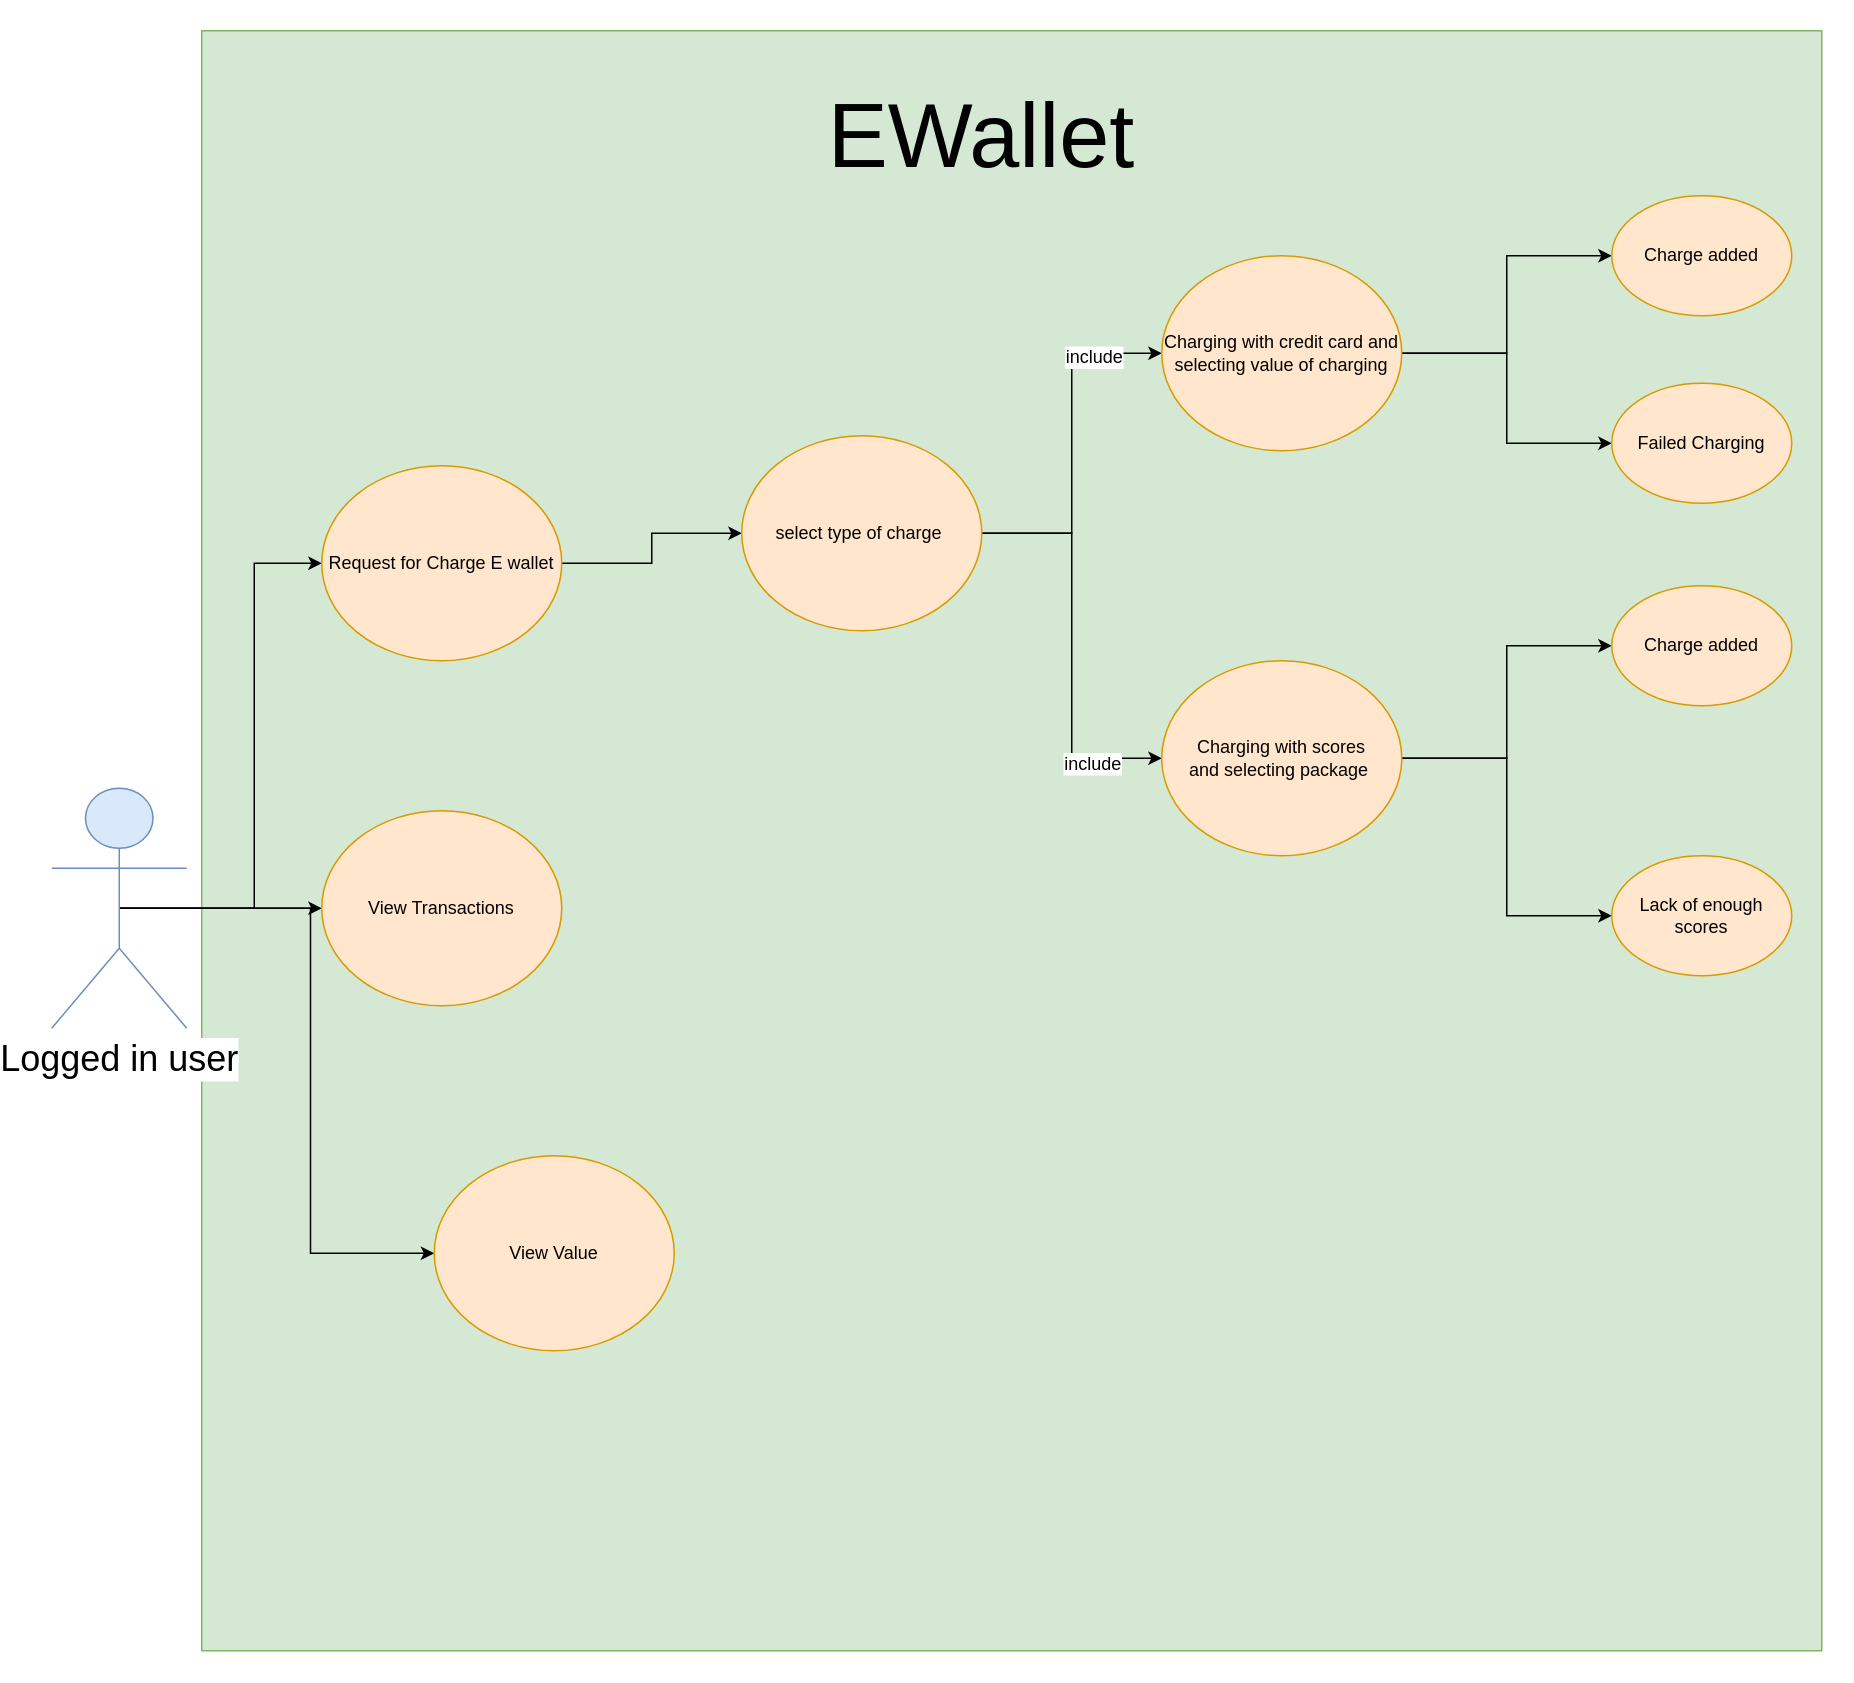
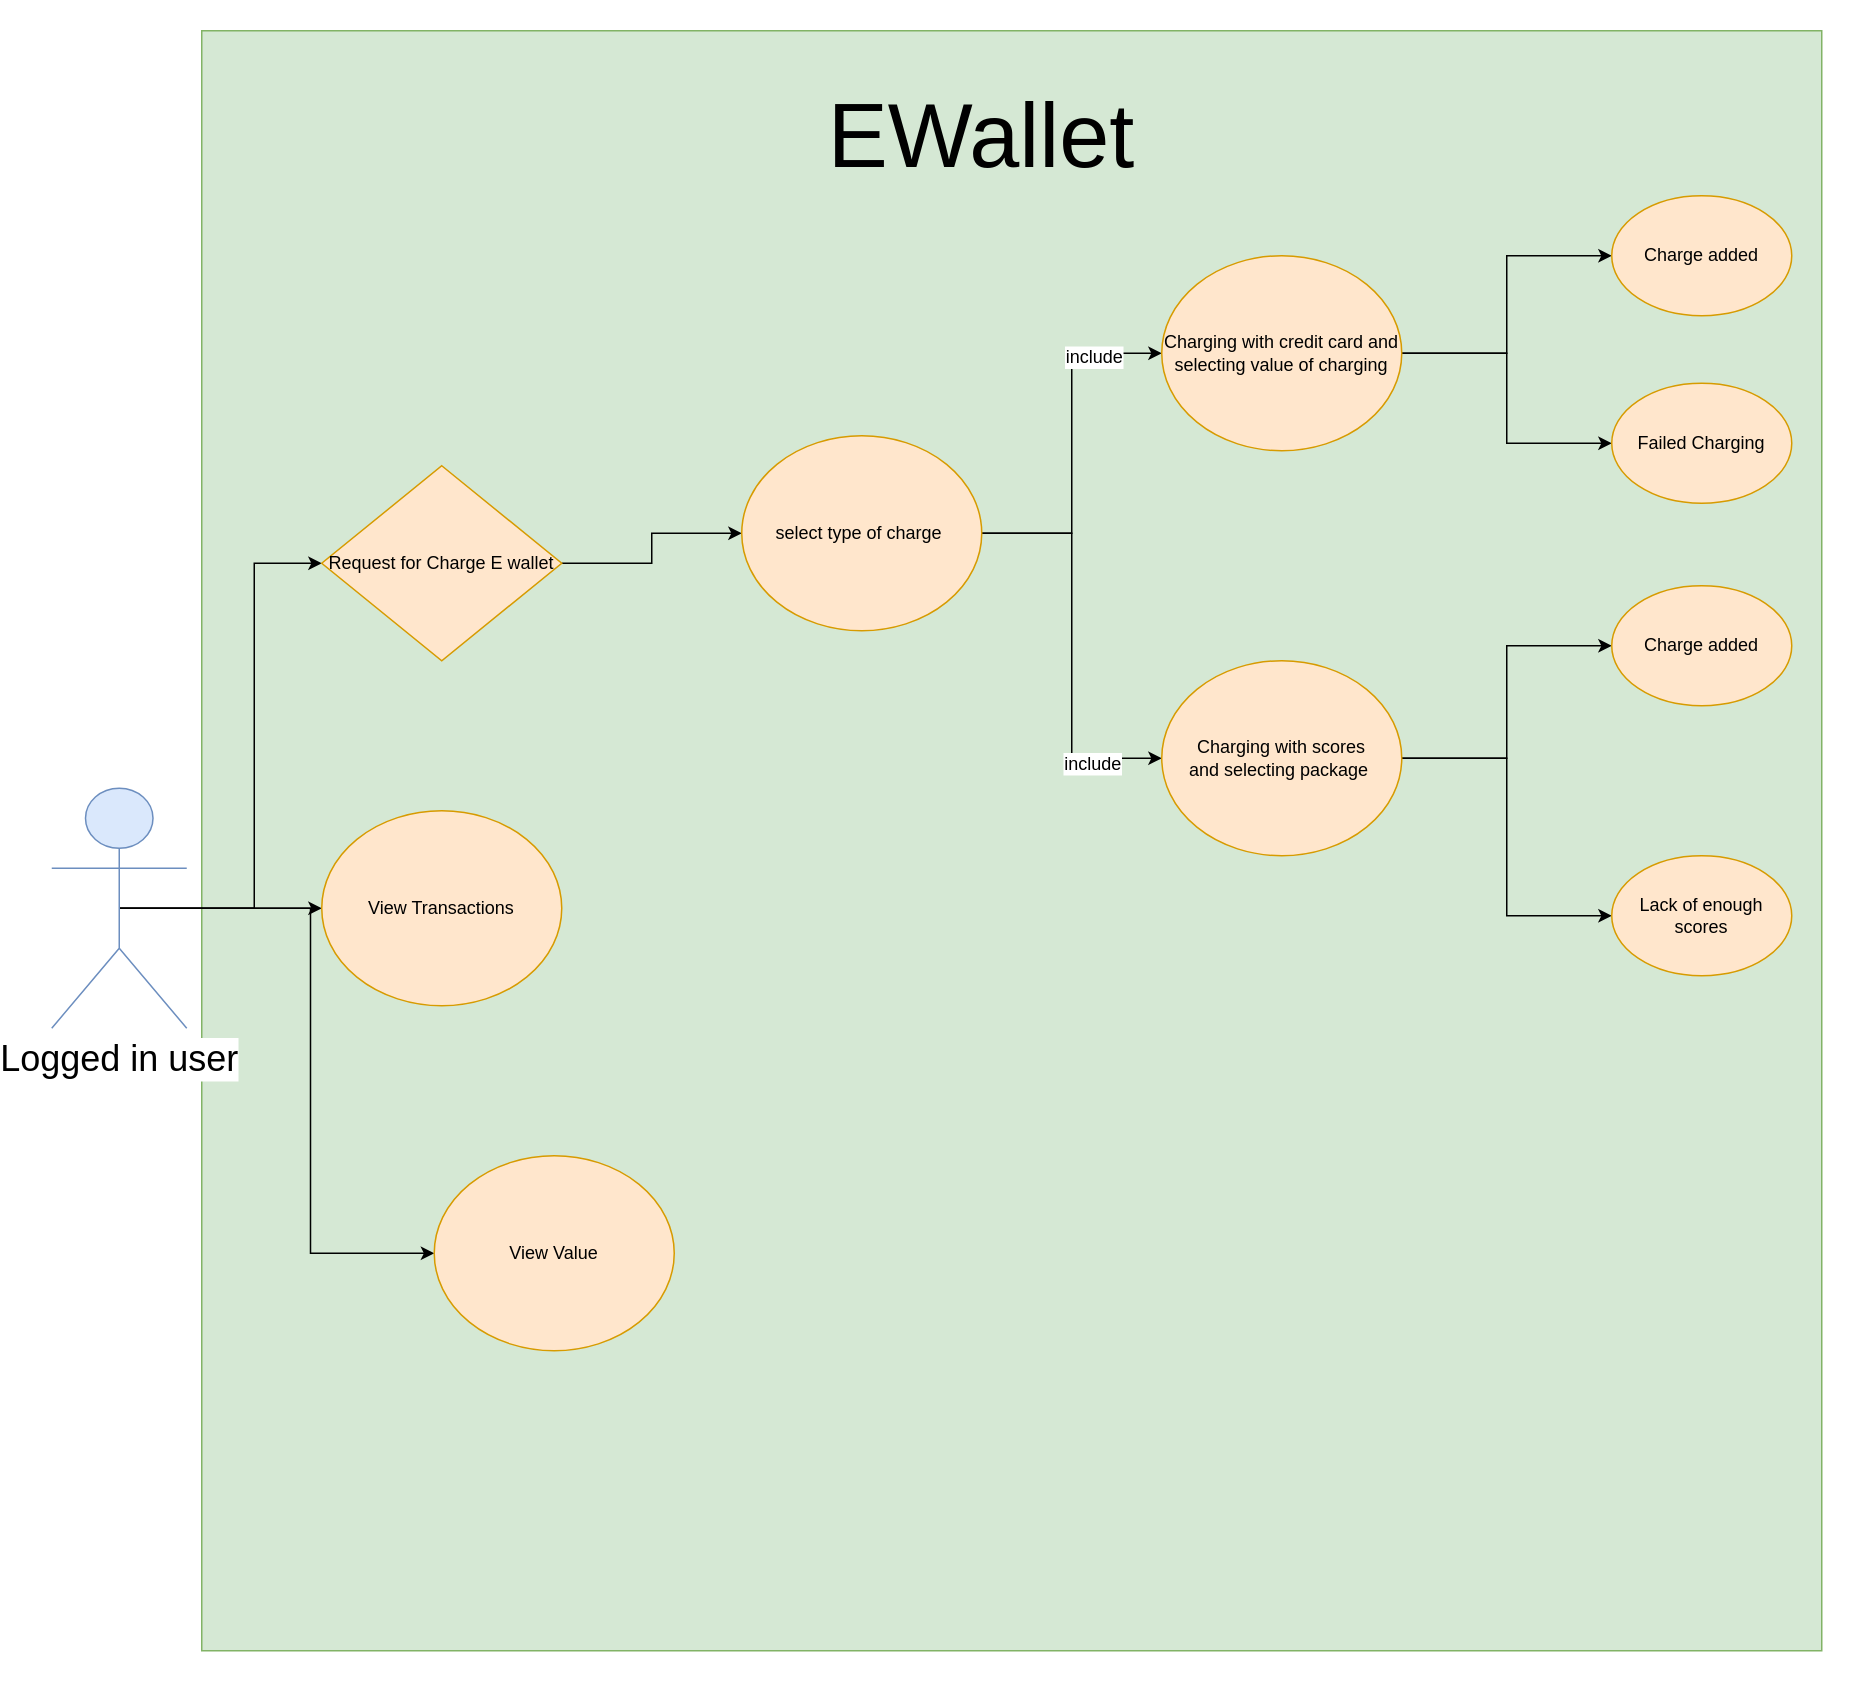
node "Request for Charge E wallet": shape ellipse -> diamond
